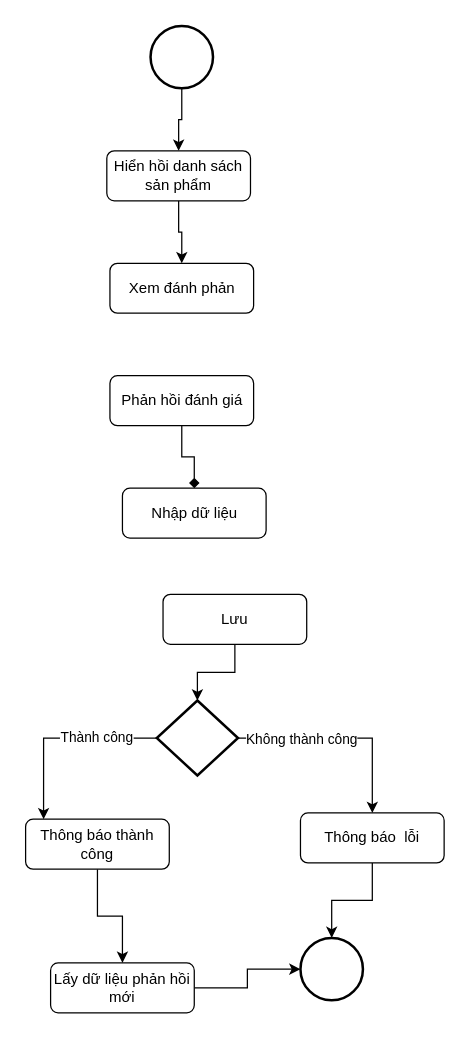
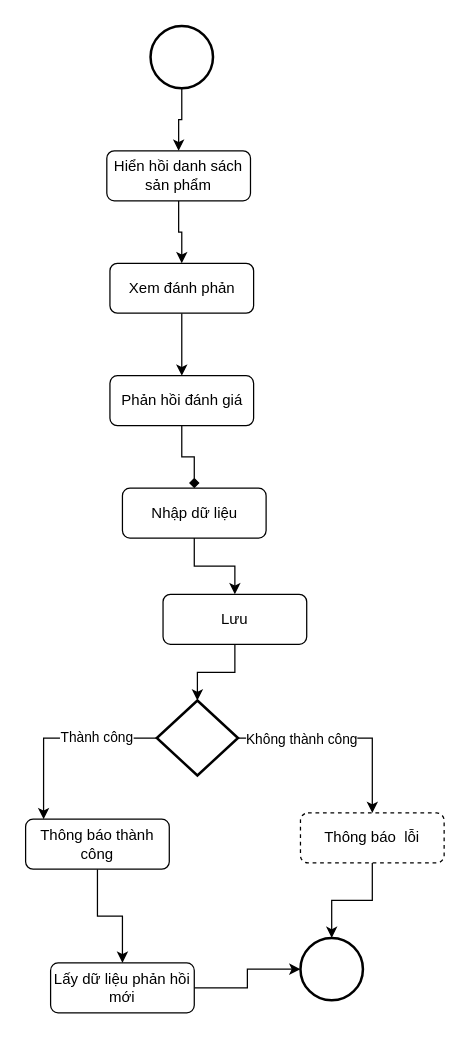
edge "Xem đánh phản" -> "Phản hồi đánh giá": added
edge "Nhập dữ liệu" -> "Lưu": added
node "Thông báo lỗi": style solid -> dashed
